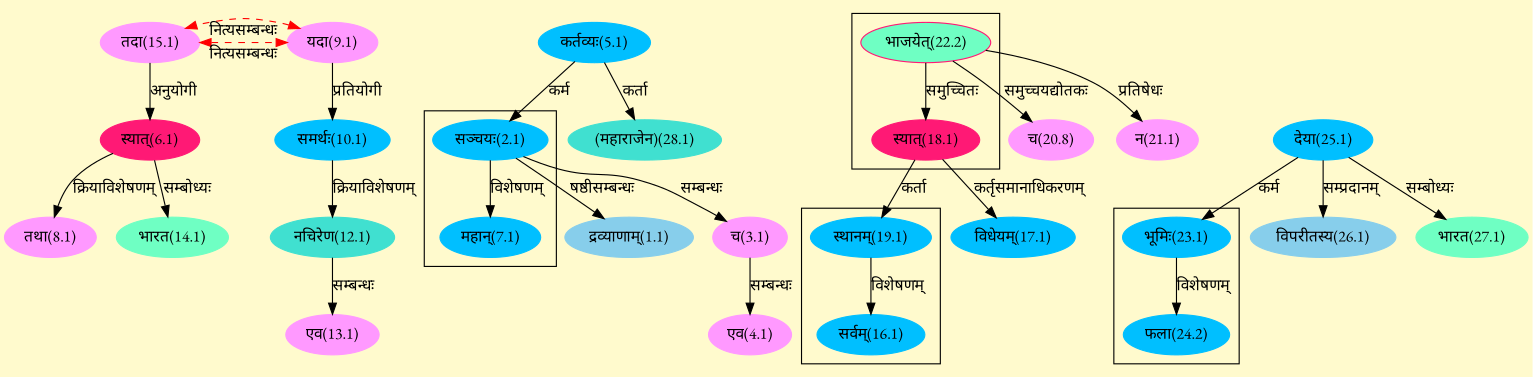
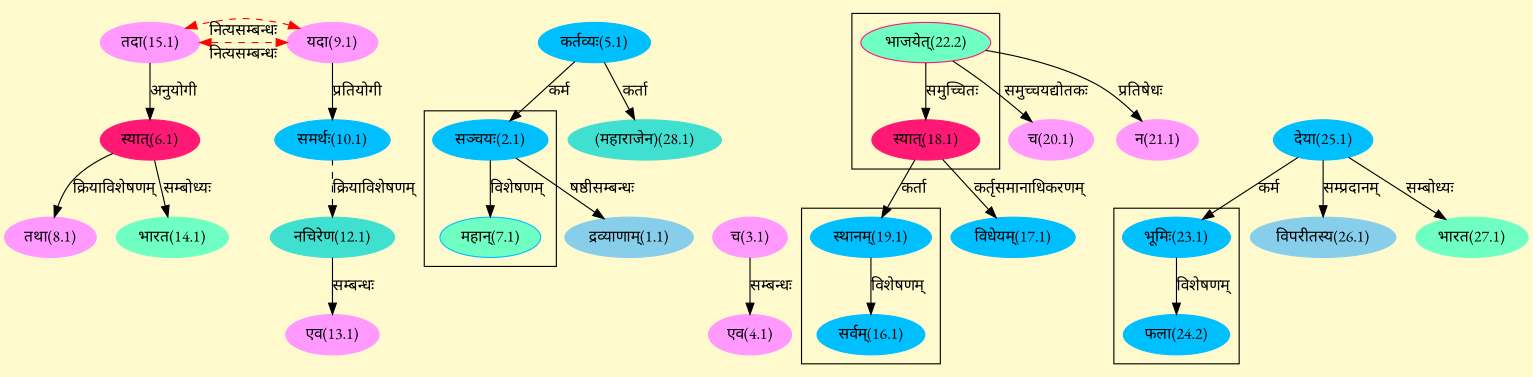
node "च(20.8)": label "च(20.8)" -> "च(20.1)"
edge "सञ्चयः(2.1)" -> "च(3.1)": removed, label "सम्बन्धः"
edge "समर्थः(10.1)" -> "नचिरेण(12.1)": style solid -> dashed
node "महान्(7.1)": fillcolor #00bfff -> #6fffc3
